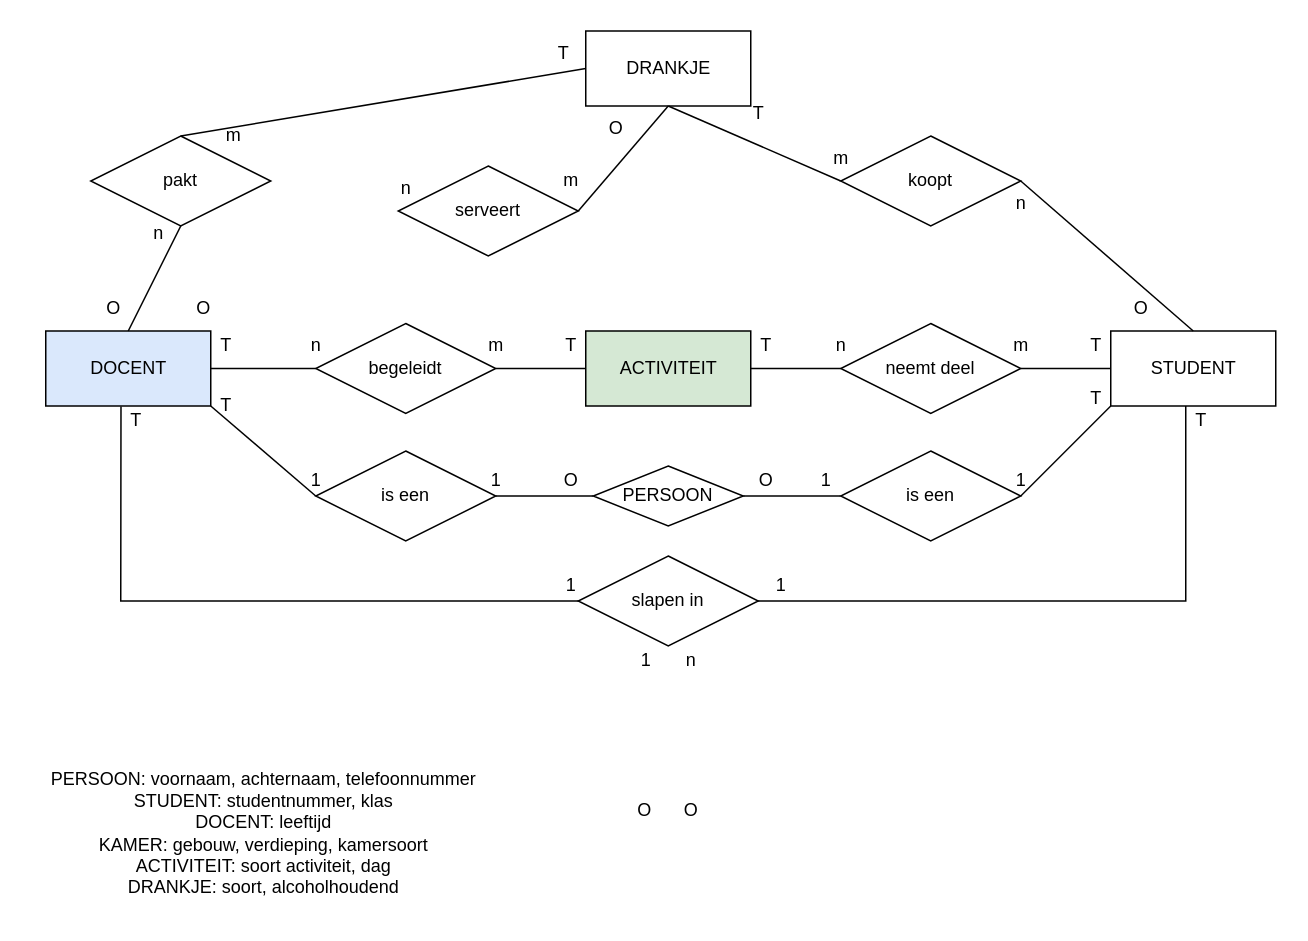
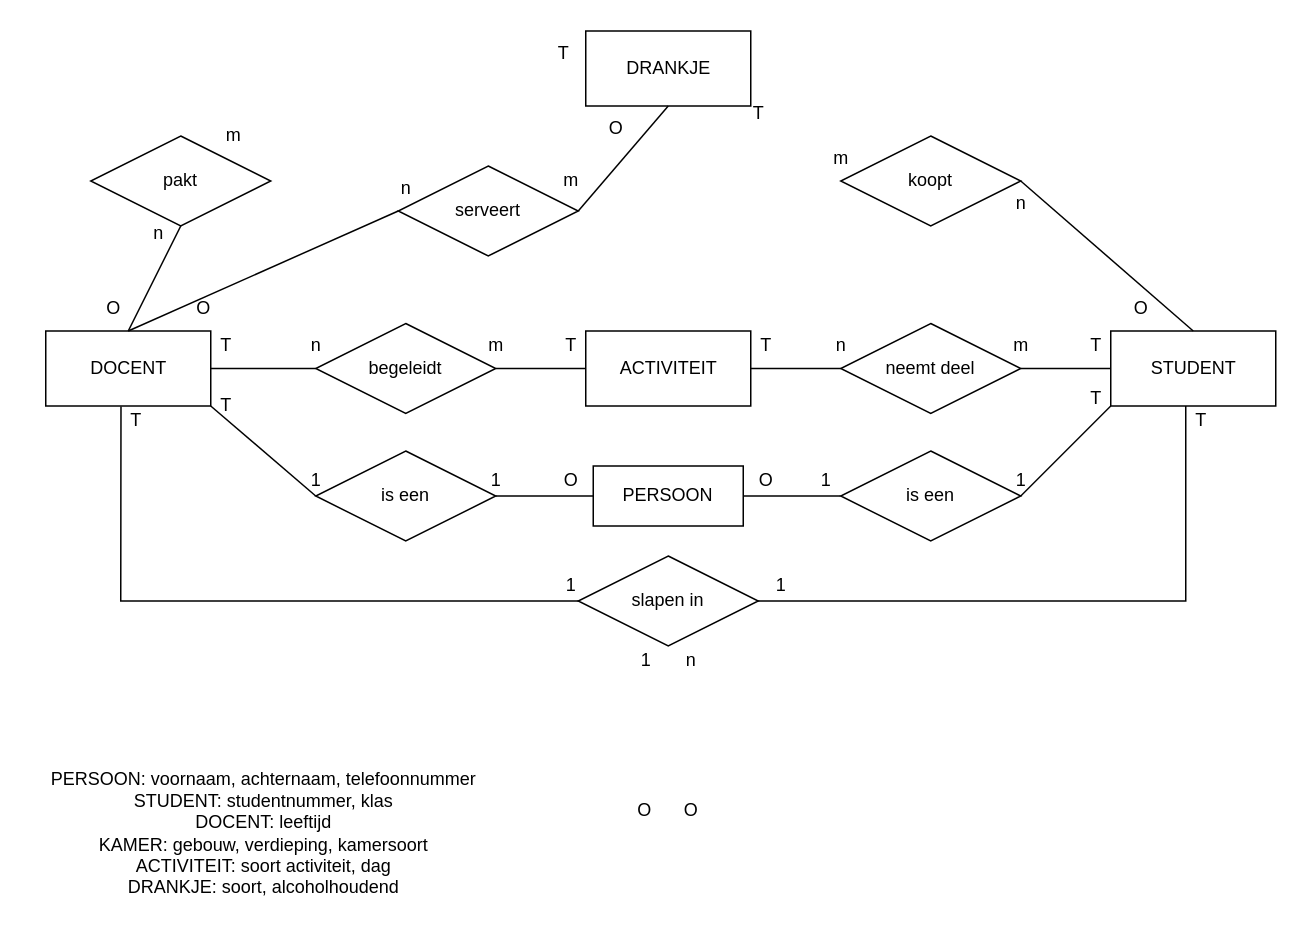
edge "DRANKJE" -- "pakt": removed
edge "DRANKJE" -- "koopt": removed
edge "serveert" -- "DOCENT": added
node "DOCENT": fillcolor #dae8fc -> #ffffff
node "ACTIVITEIT": fillcolor #d5e8d4 -> #ffffff
node "PERSOON": shape diamond -> rectangle
